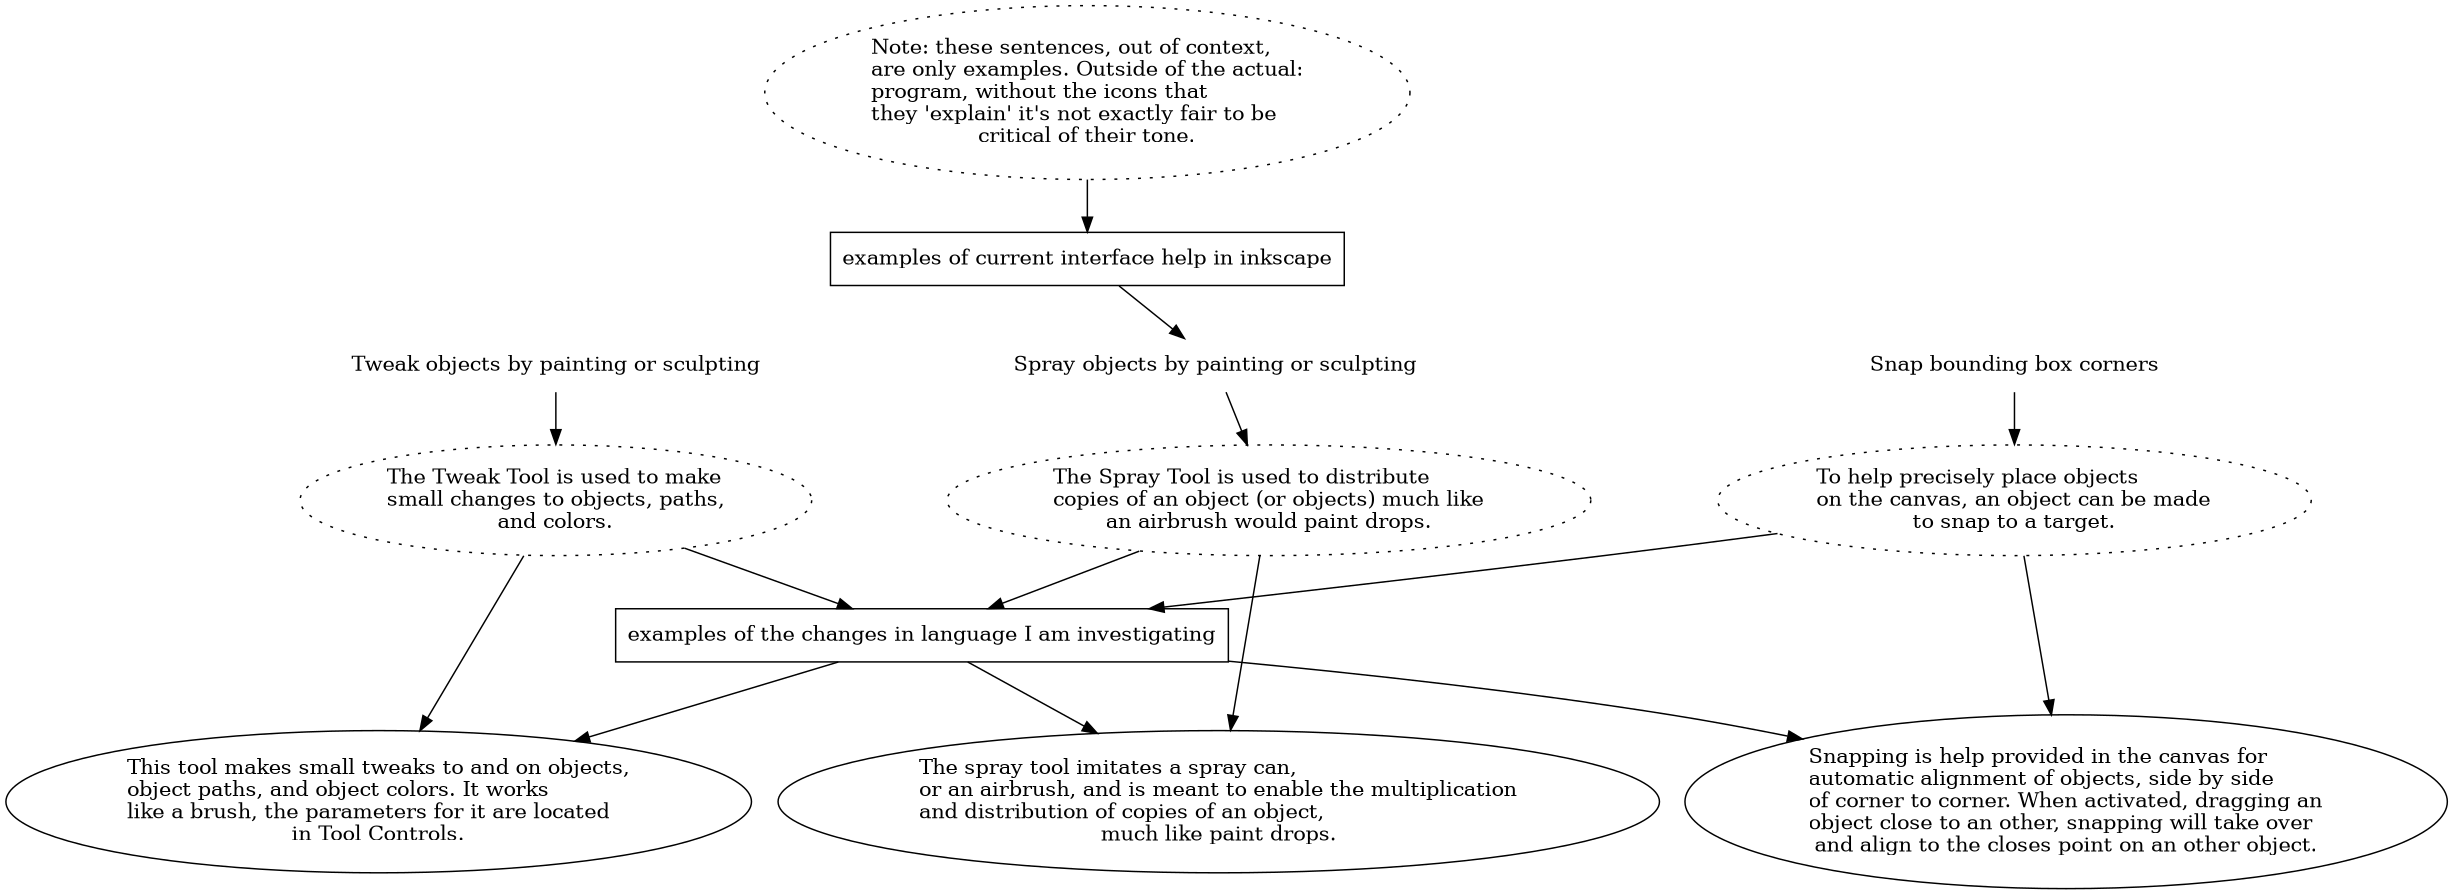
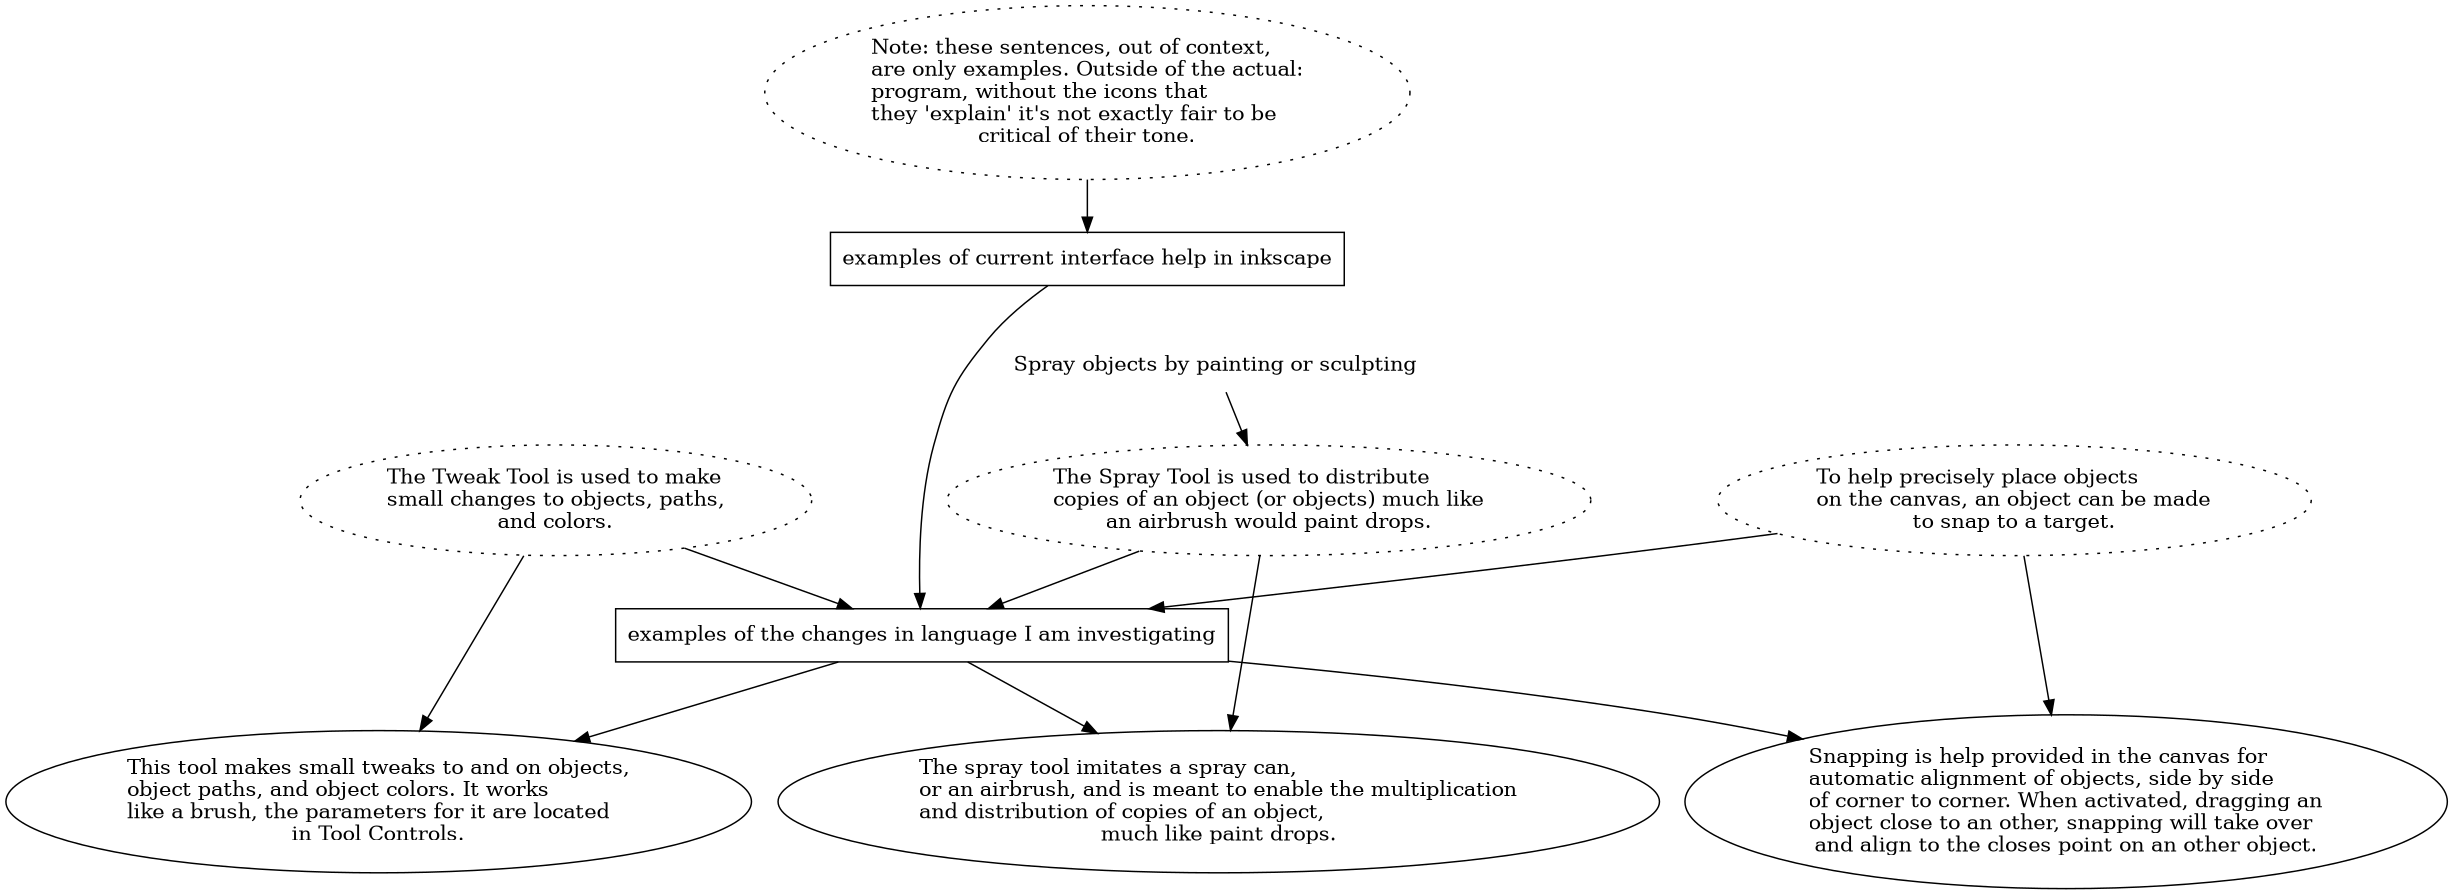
edge "examples of current interface help in inkscape" -> "Spray objects by painting or sculpting": now "examples of current interface help in inkscape" -> "examples of the changes in language I am investigating"
node "Tweak objects by painting or sculpting": removed
node "Snap bounding box corners": removed
